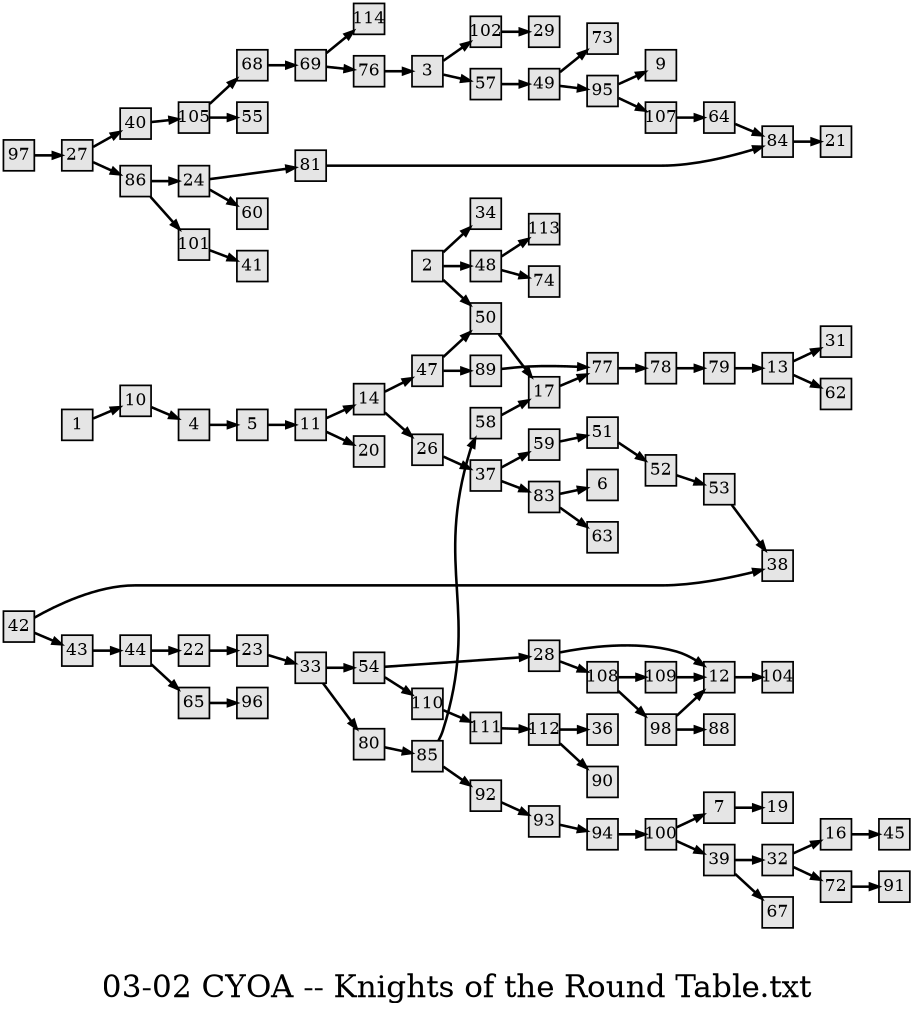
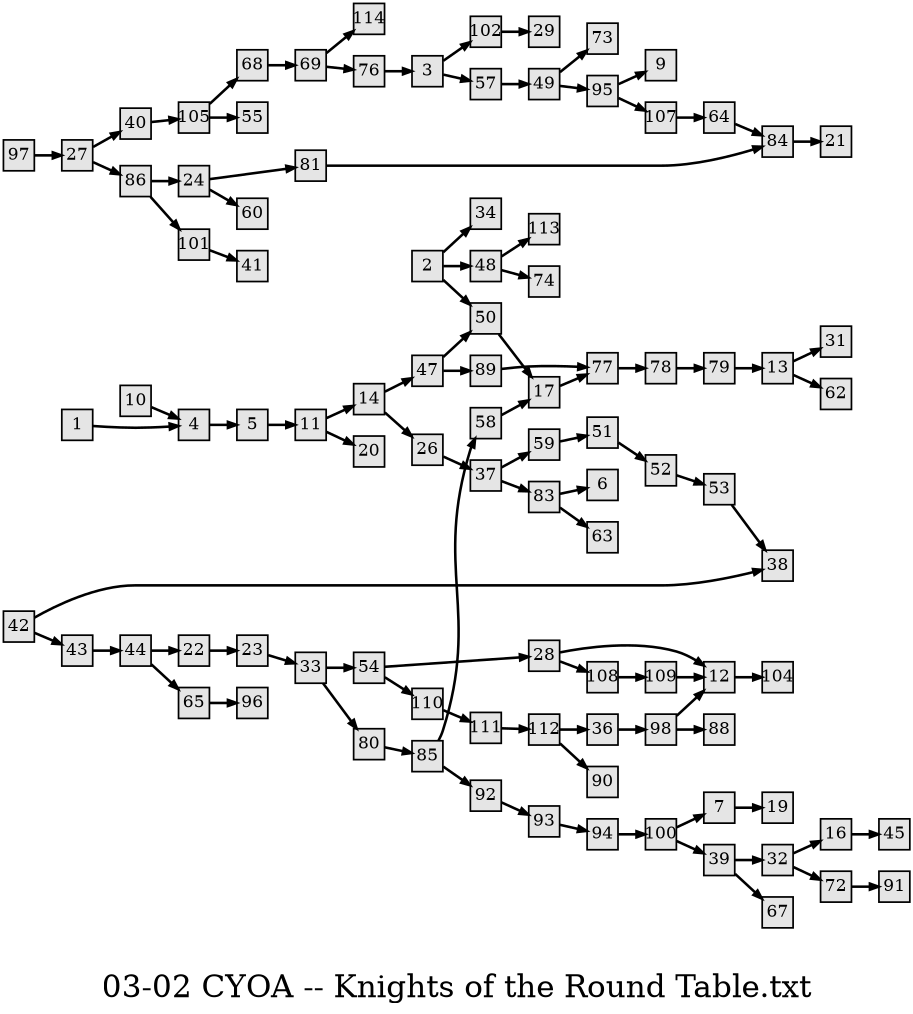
edge "1" -> "10": now "1" -> "4"
edge "108" -> "98": now "36" -> "98"
